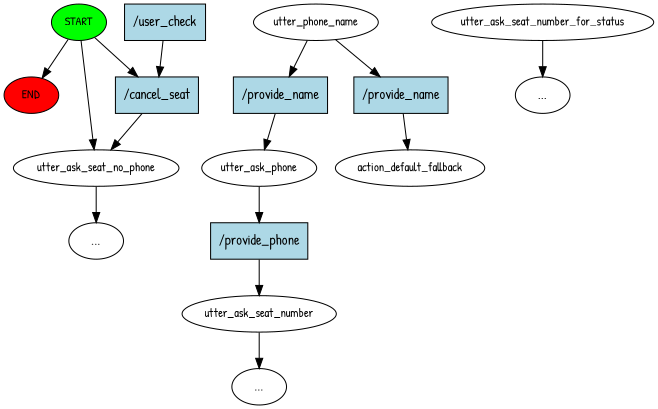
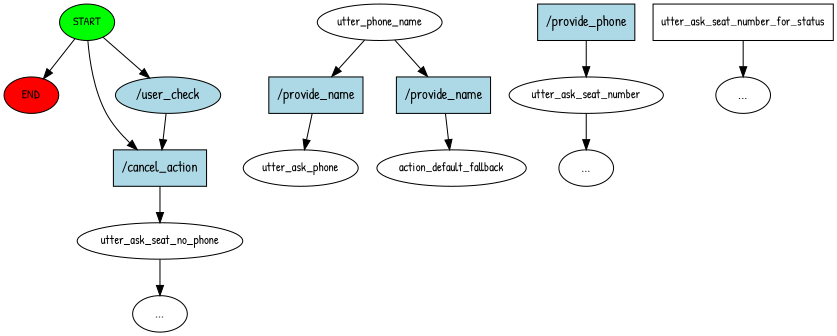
node "/user_check": shape box -> ellipse
node "utter_ask_seat_number_for_status": shape ellipse -> box
edge "START" -> "utter_ask_seat_no_phone": now "START" -> "/user_check"
node "/cancel_seat": label "/cancel_seat" -> "/cancel_action"
edge "utter_ask_phone" -> "/provide_phone": removed
